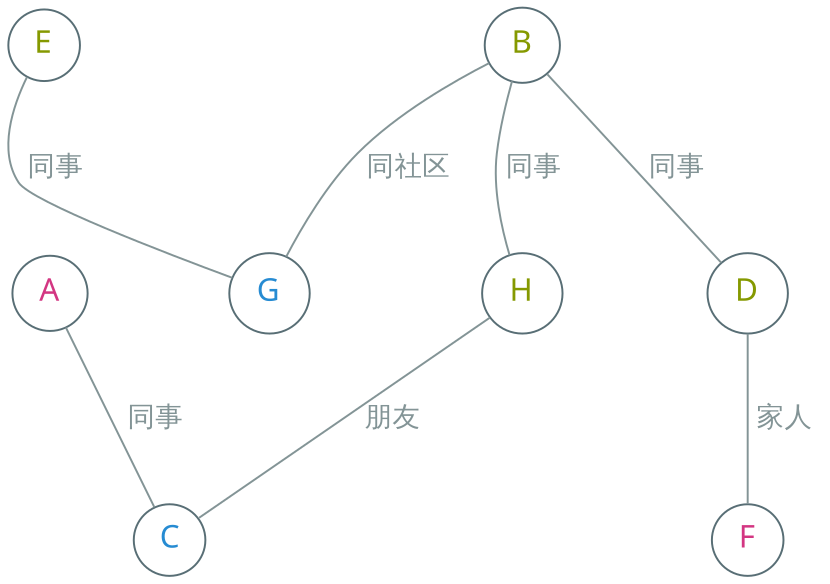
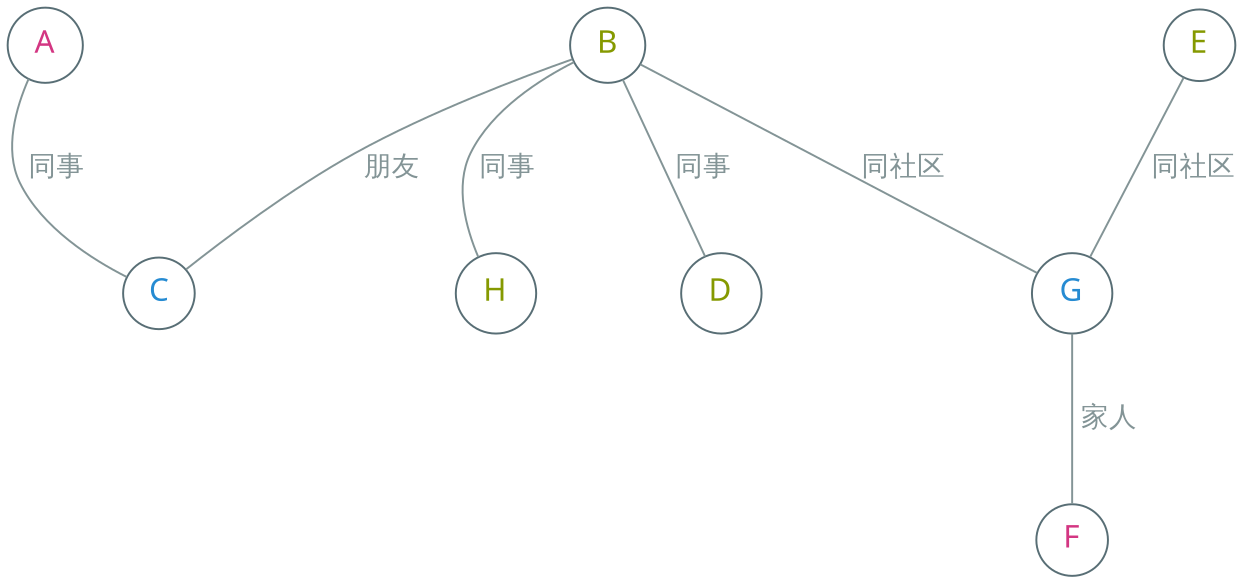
edge "E" -- "G": label " 同事 " -> " 同社区 "
edge "H" -- "C": now "B" -- "C"
edge "D" -- "F": now "G" -- "F"
